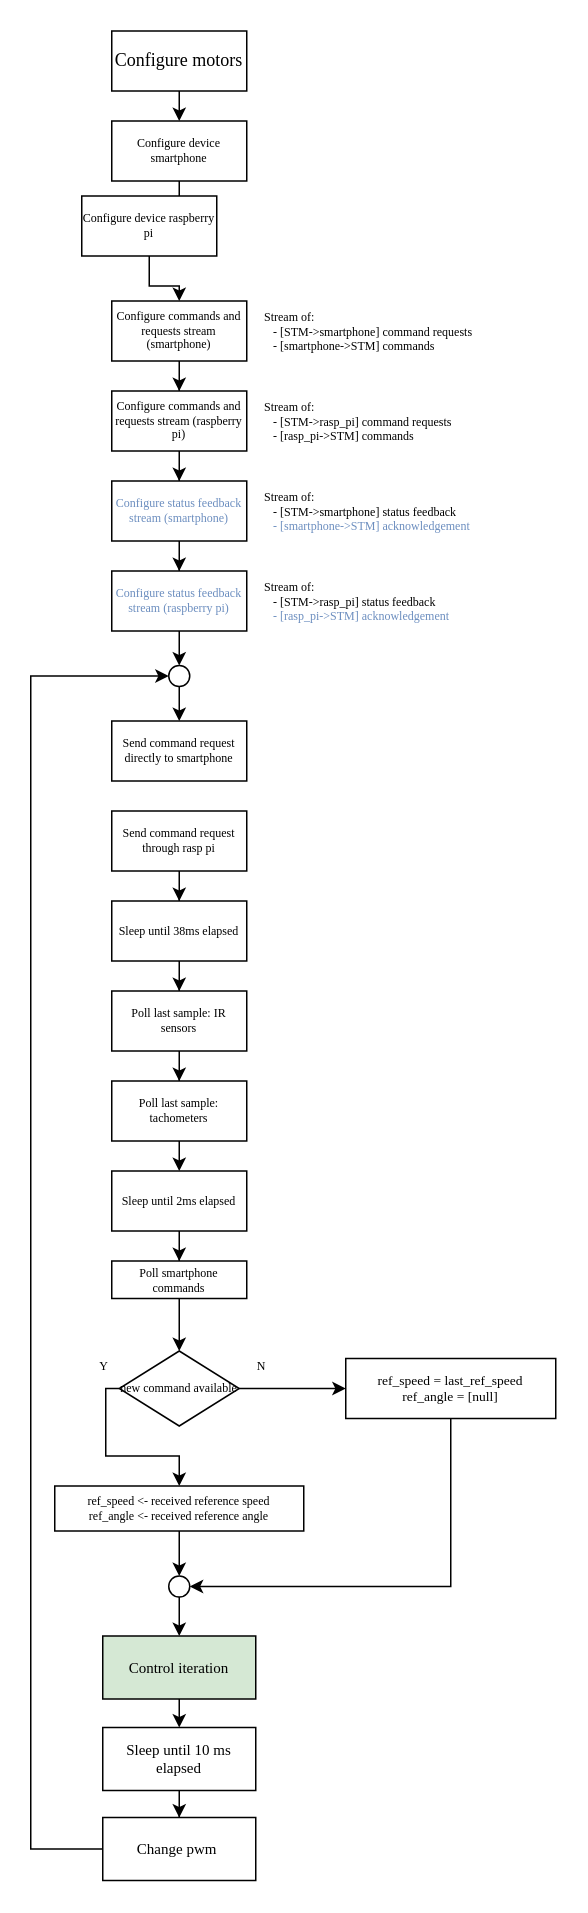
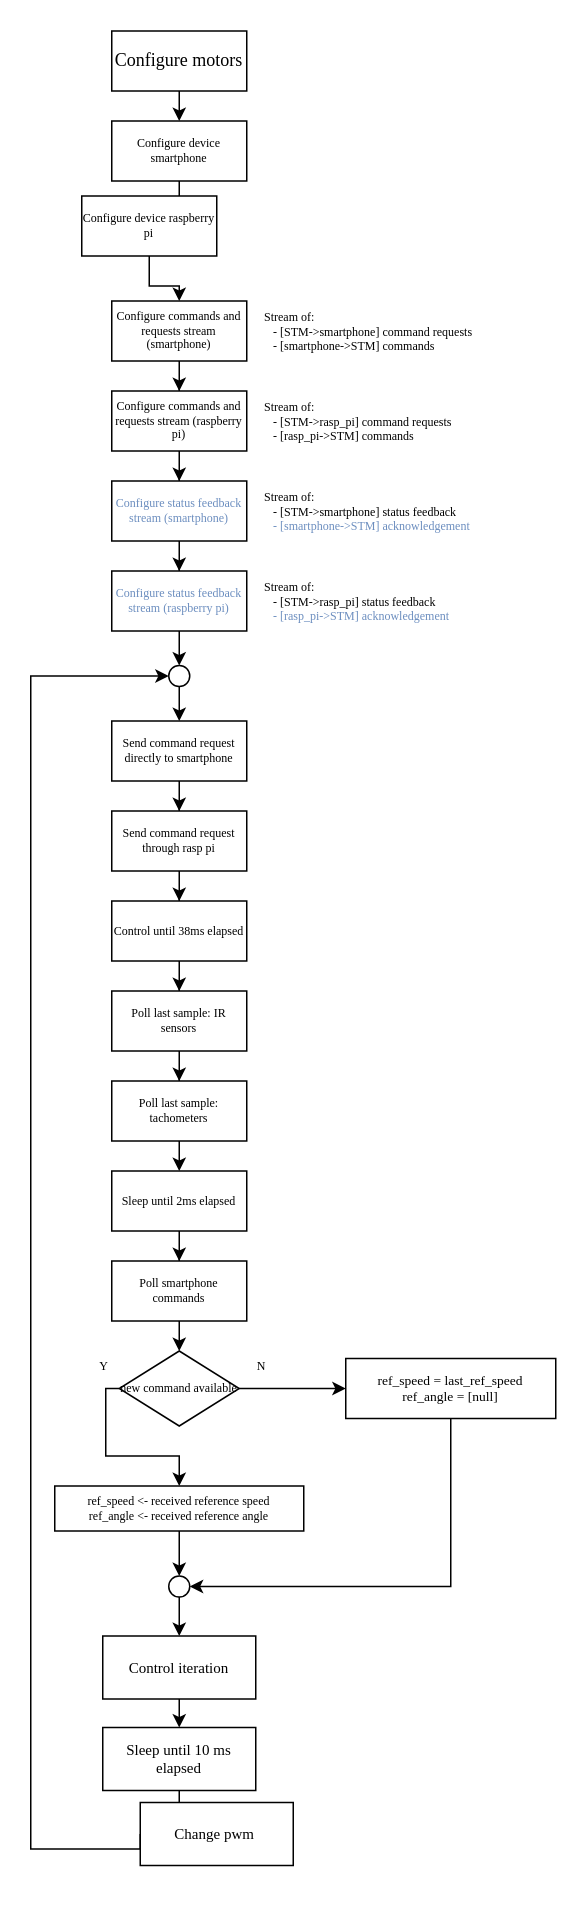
edge "Send command request directly to smartphone" -> "Send command request through rasp pi": added
node "Sleep until 38ms elapsed": label "Sleep until 38ms elapsed" -> "Control until 38ms elapsed"
node "Poll smartphone commands": size 135x38 -> 135x60
node "Control iteration": fillcolor #d5e8d4 -> #ffffff
node "Change pwm": moved (179, 1849) -> (217, 1834)
